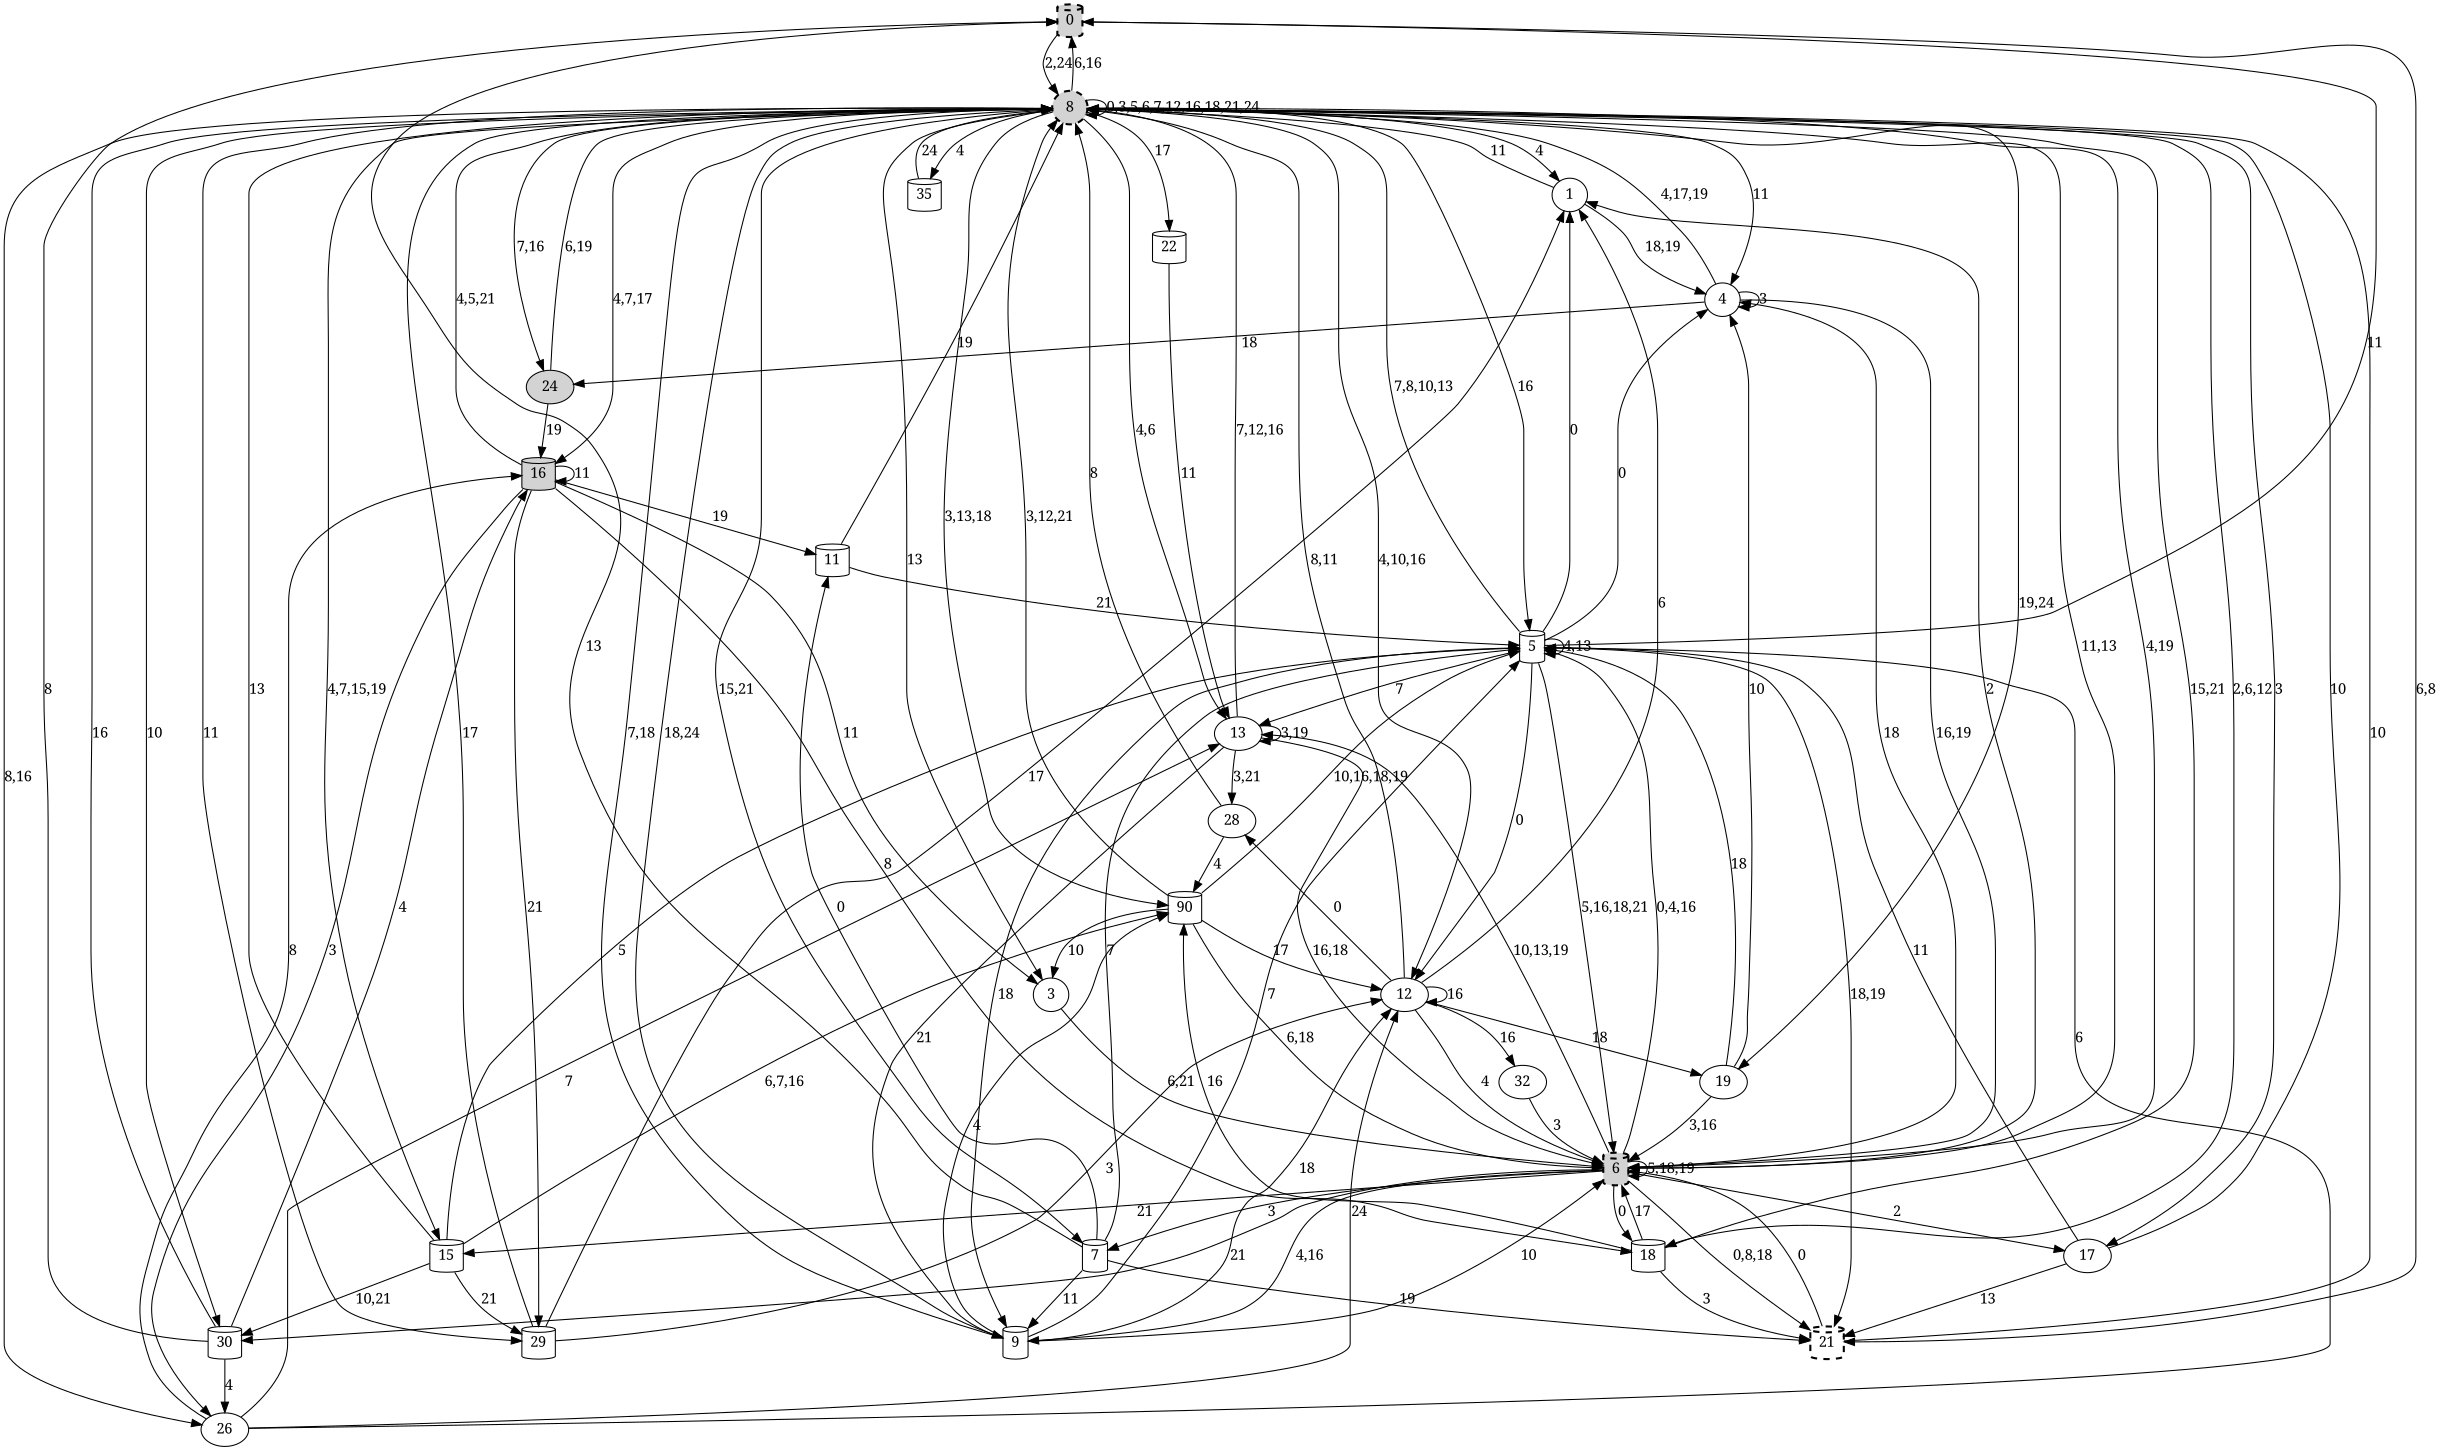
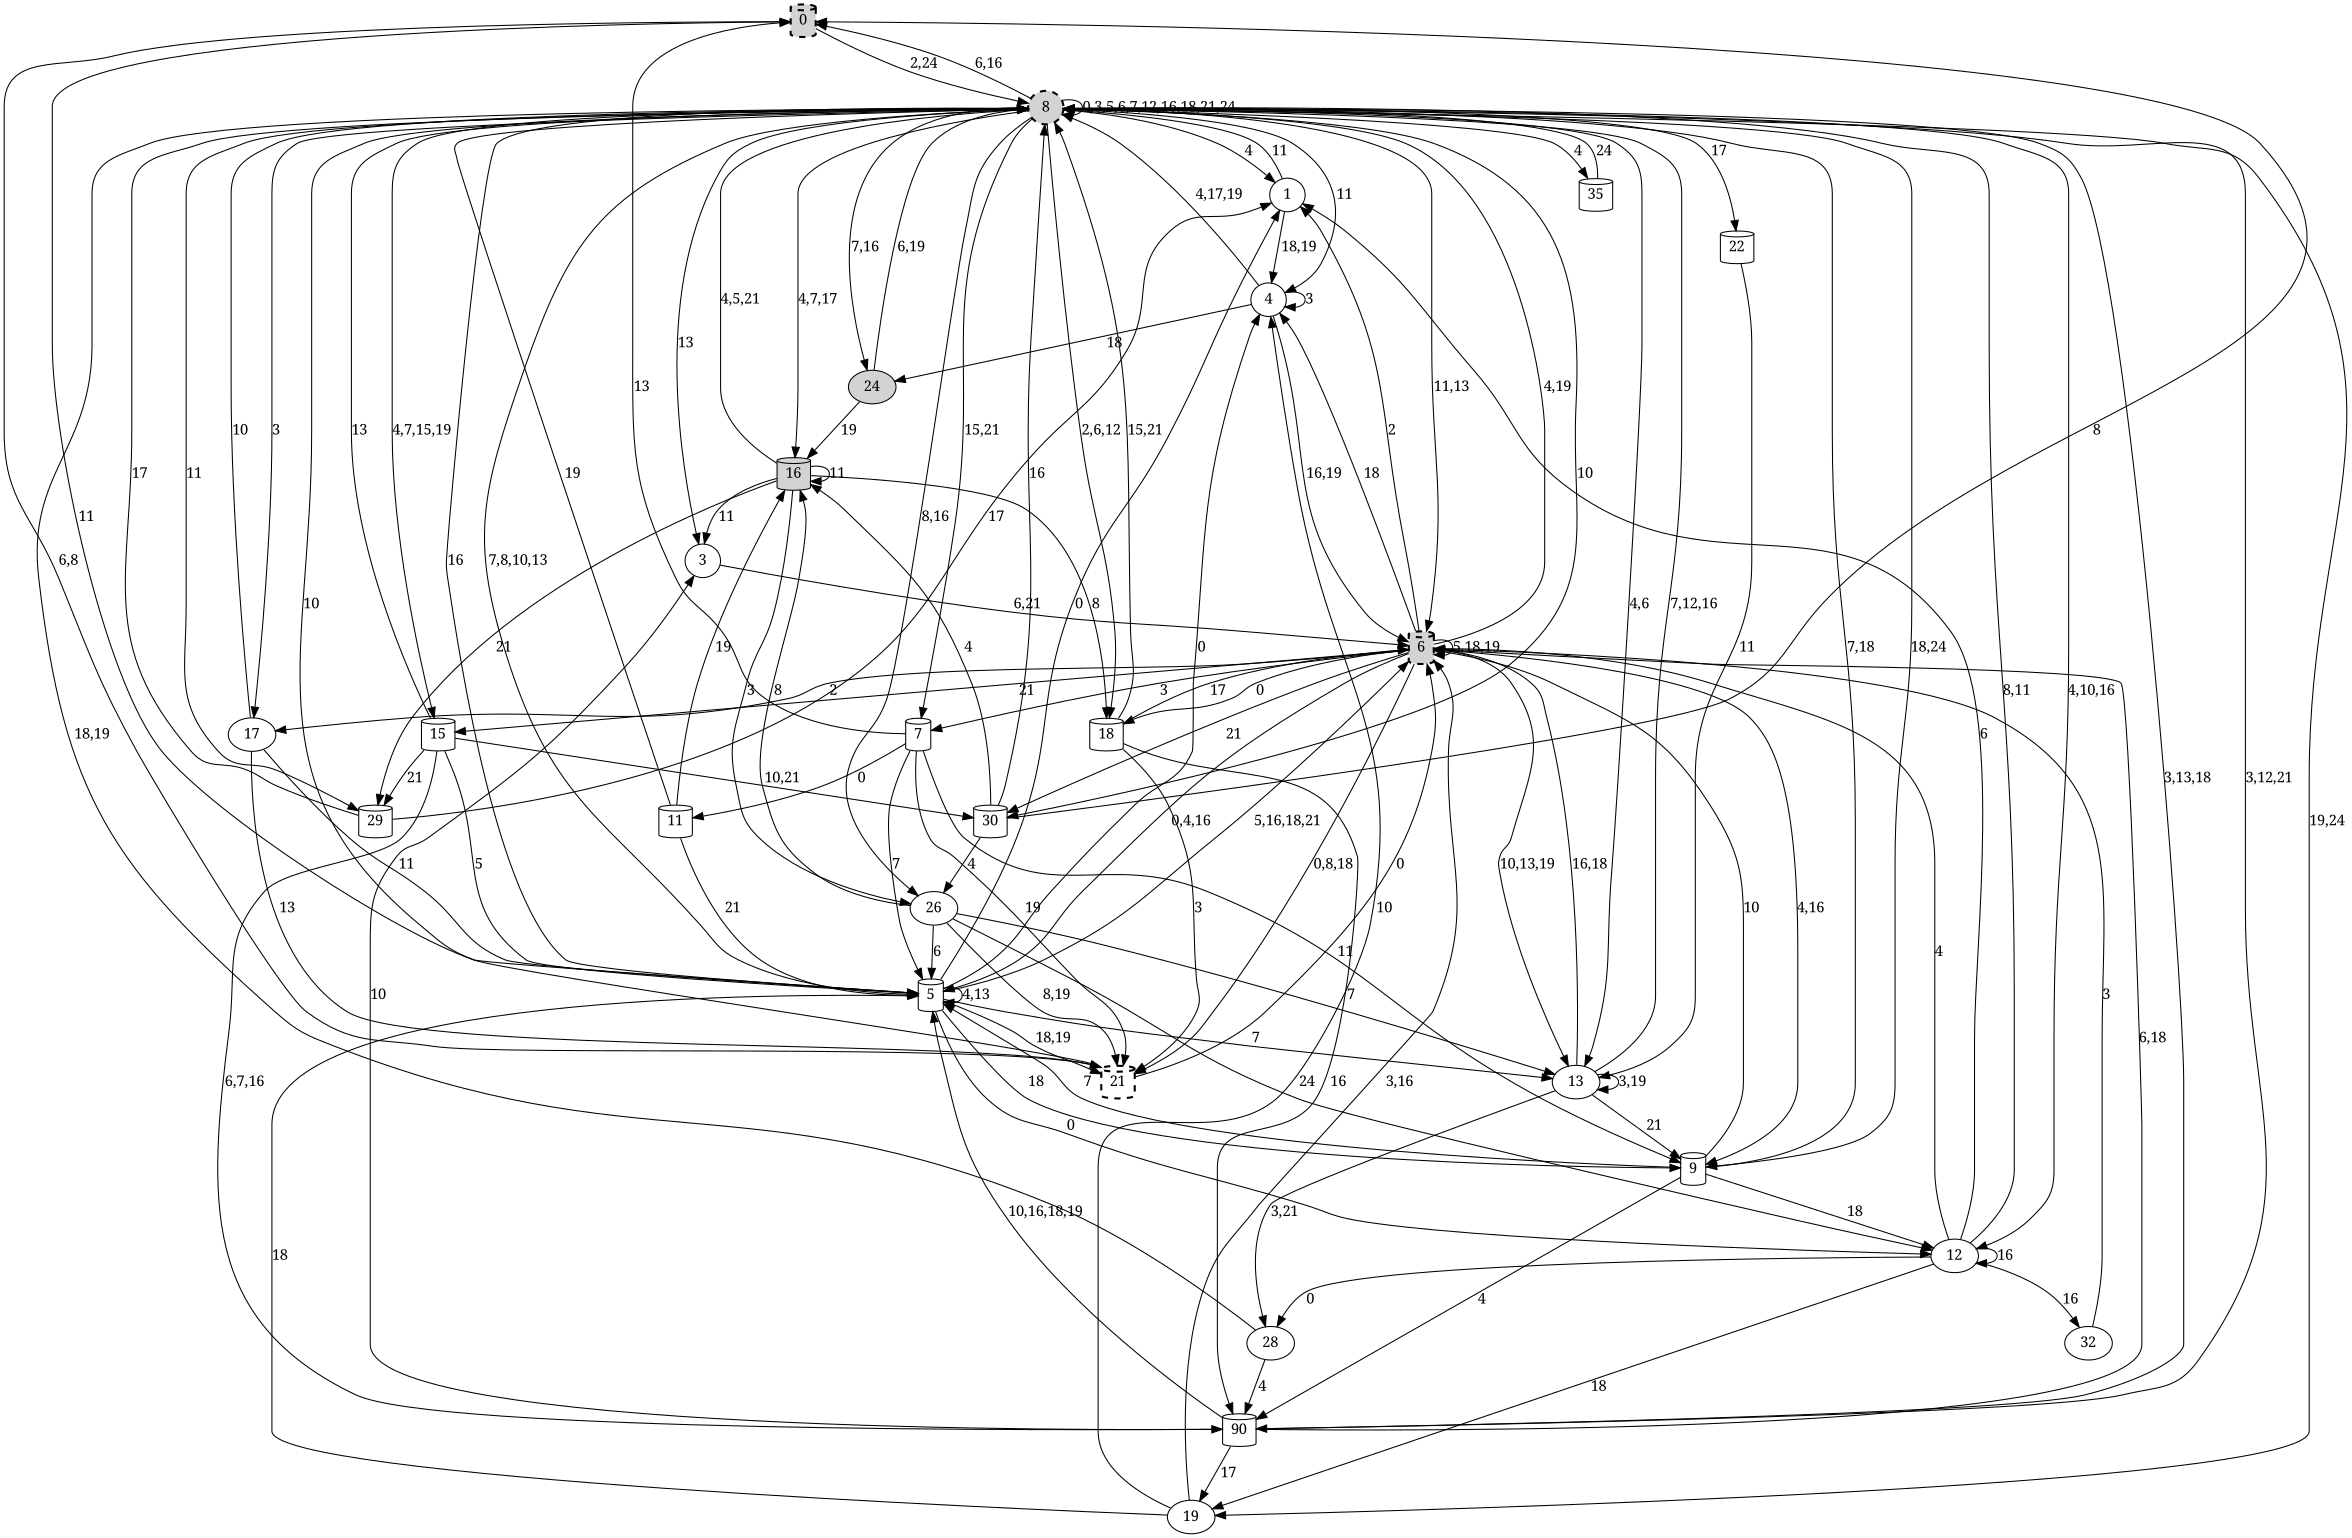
edge "28" -> "8": label "8" -> "18,19"
edge "16" -> "11": reversed
edge "90" -> "12": now "90" -> "19"
edge "26" -> "21": added, label "8,19"
edge "29" -> "12": removed, label "3"
